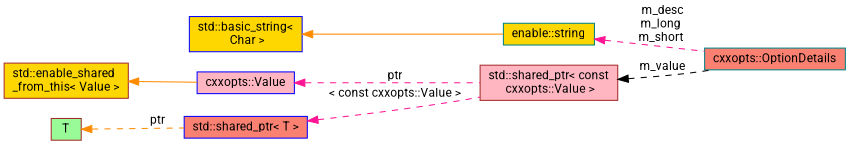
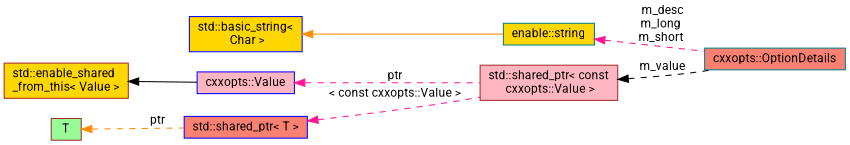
edge "cxxopts::Value" -> "std::enable_shared _from_this< Value >": color darkorange -> black
